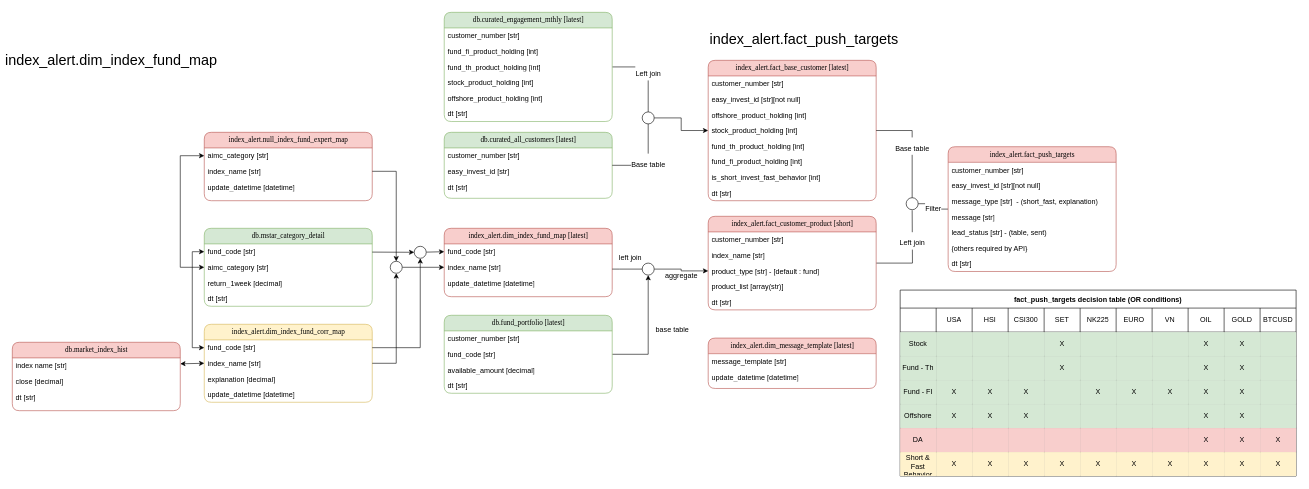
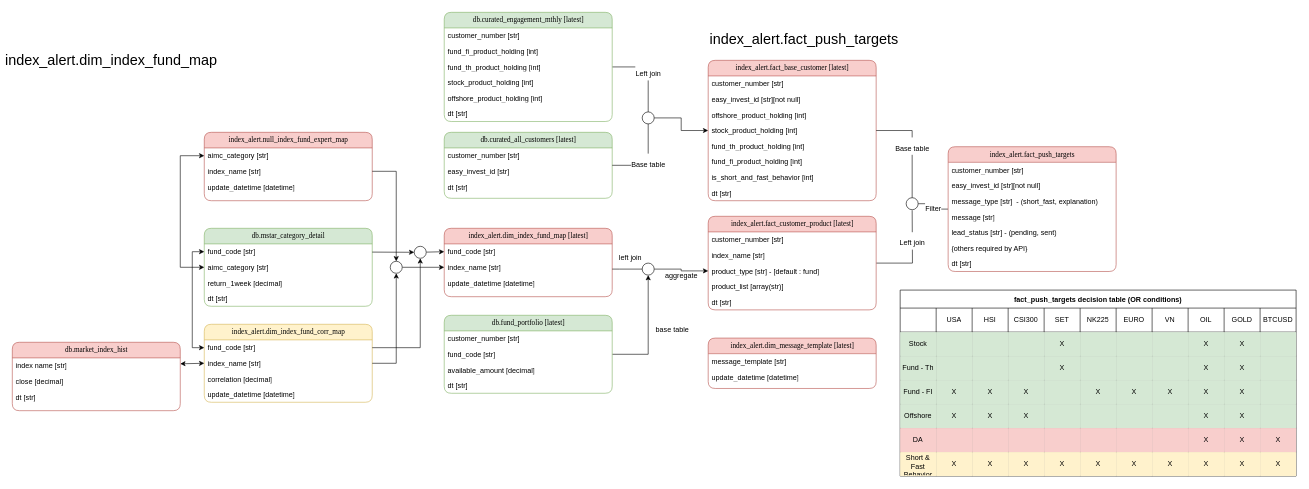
node "is_short_invest_fast_behavior [int]": label "is_short_invest_fast_behavior [int]" -> "is_short_and_fast_behavior [int]"
node "index_alert.fact_customer_product [short]": label "index_alert.fact_customer_product [short]" -> "index_alert.fact_customer_product [latest]"
node "lead_status [str] - (table, sent)": label "lead_status [str] - (table, sent)" -> "lead_status [str] - (pending, sent)"
node "explanation [decimal]": label "explanation [decimal]" -> "correlation [decimal]"
